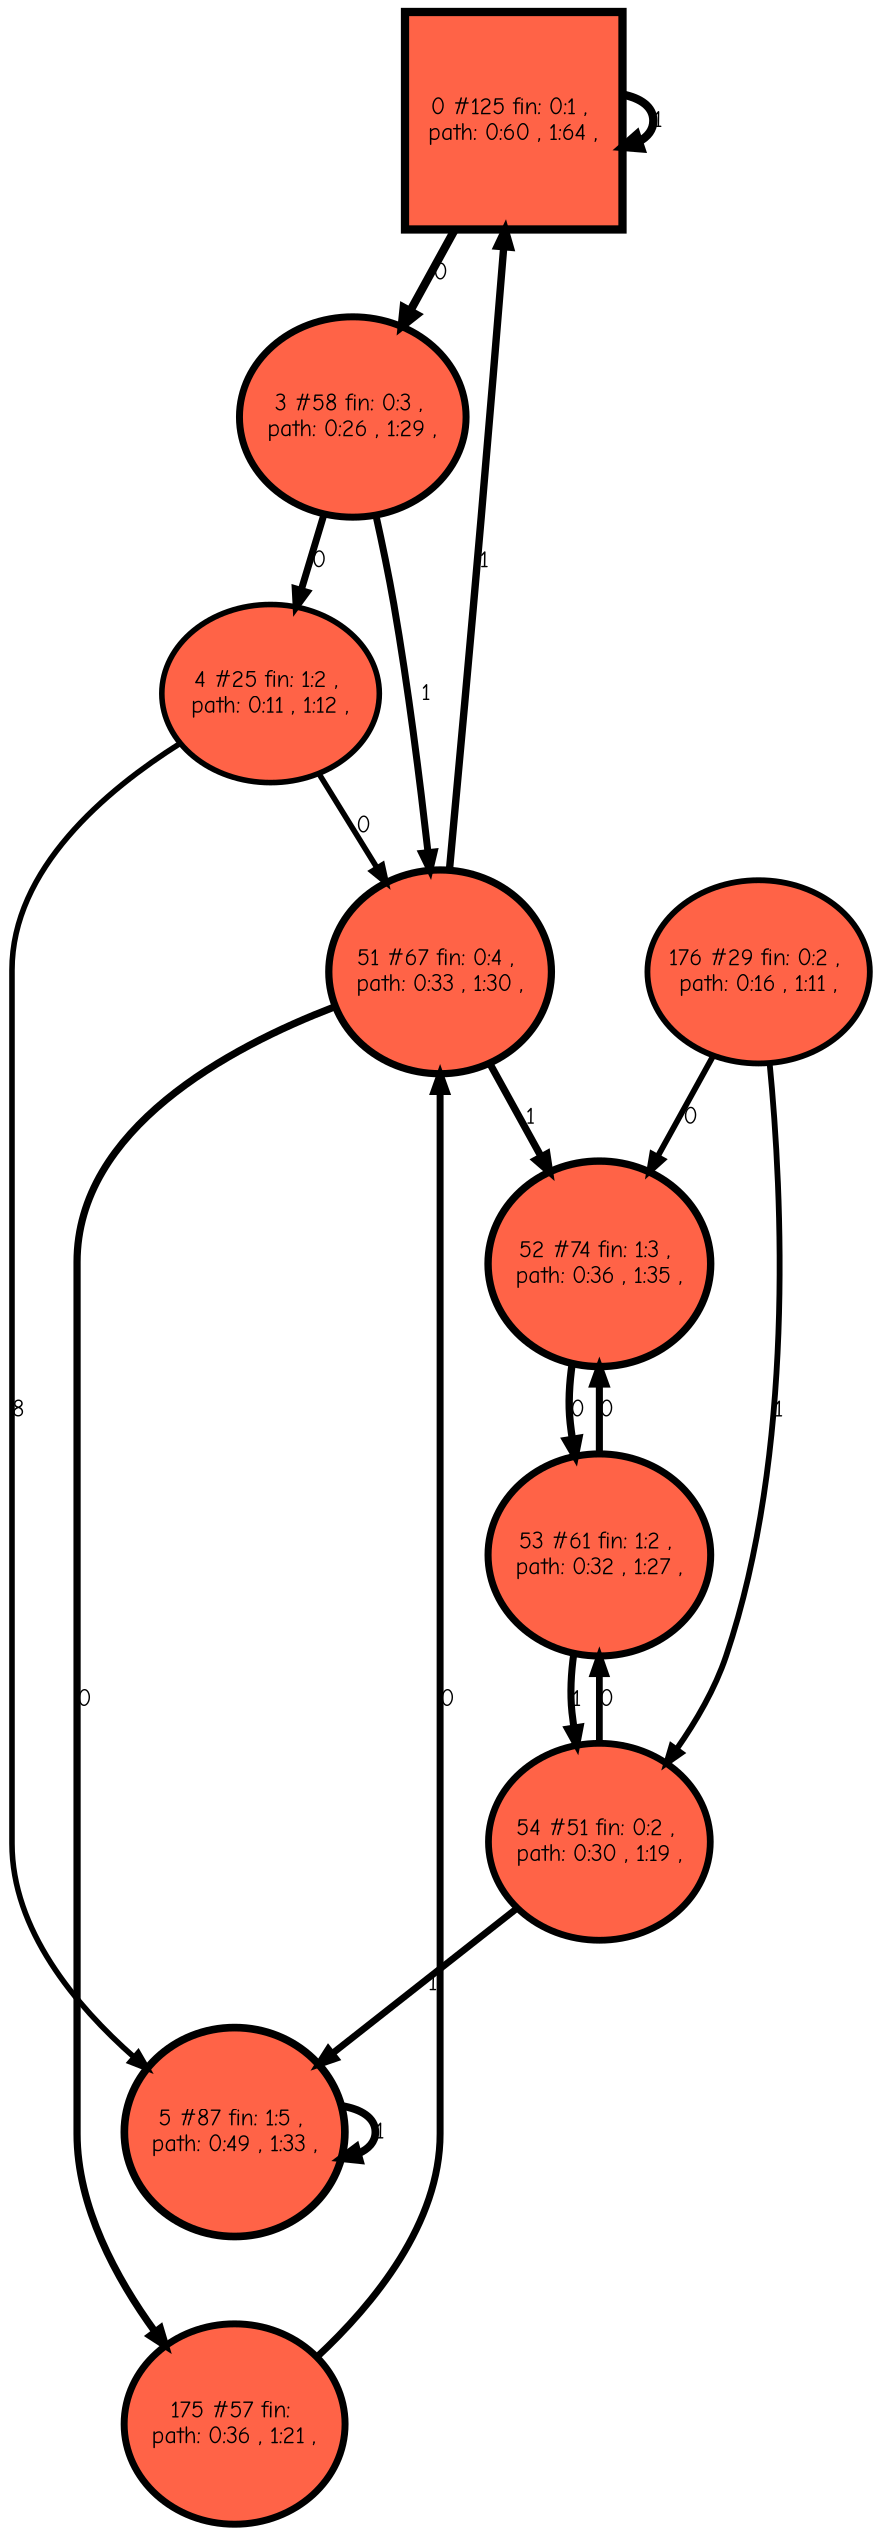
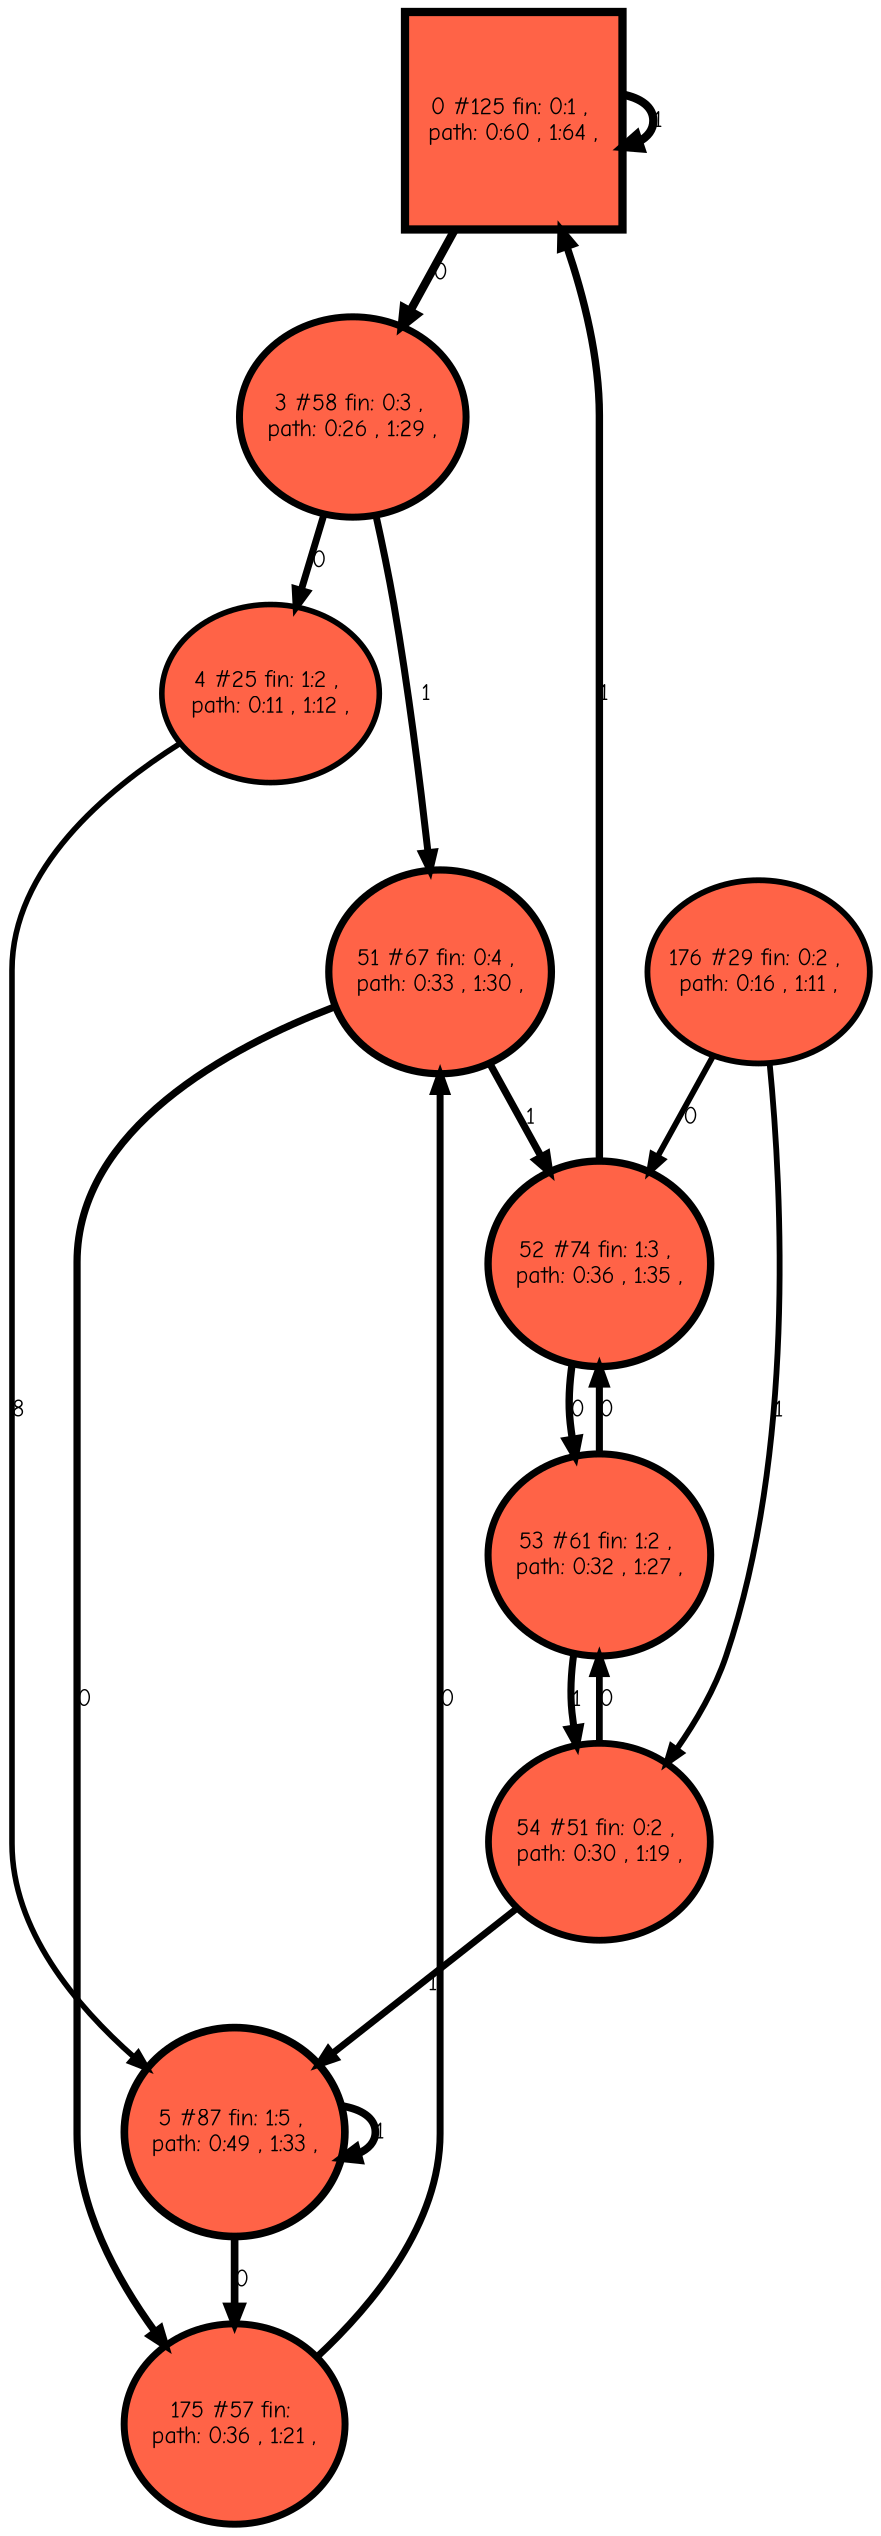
edge "51 #67 fin: 0:4 , path: 0:33 , 1:30 ," -> "0 #125 fin: 0:1 , path: 0:60 , 1:64 ,": now "52 #74 fin: 1:3 , path: 0:36 , 1:35 ," -> "0 #125 fin: 0:1 , path: 0:60 , 1:64 ,"
edge "4 #25 fin: 1:2 , path: 0:11 , 1:12 ," -> "51 #67 fin: 0:4 , path: 0:33 , 1:30 ,": removed, label "0"
edge "5 #87 fin: 1:5 , path: 0:49 , 1:33 ," -> "175 #57 fin: path: 0:36 , 1:21 ,": added, label "0"
